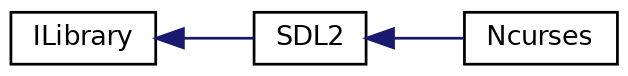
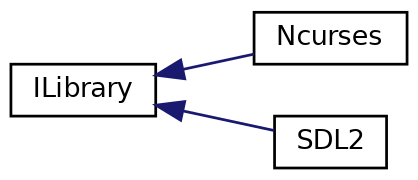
edge "Ncurses" -> "SDL2": now "Ncurses" -> "ILibrary"
